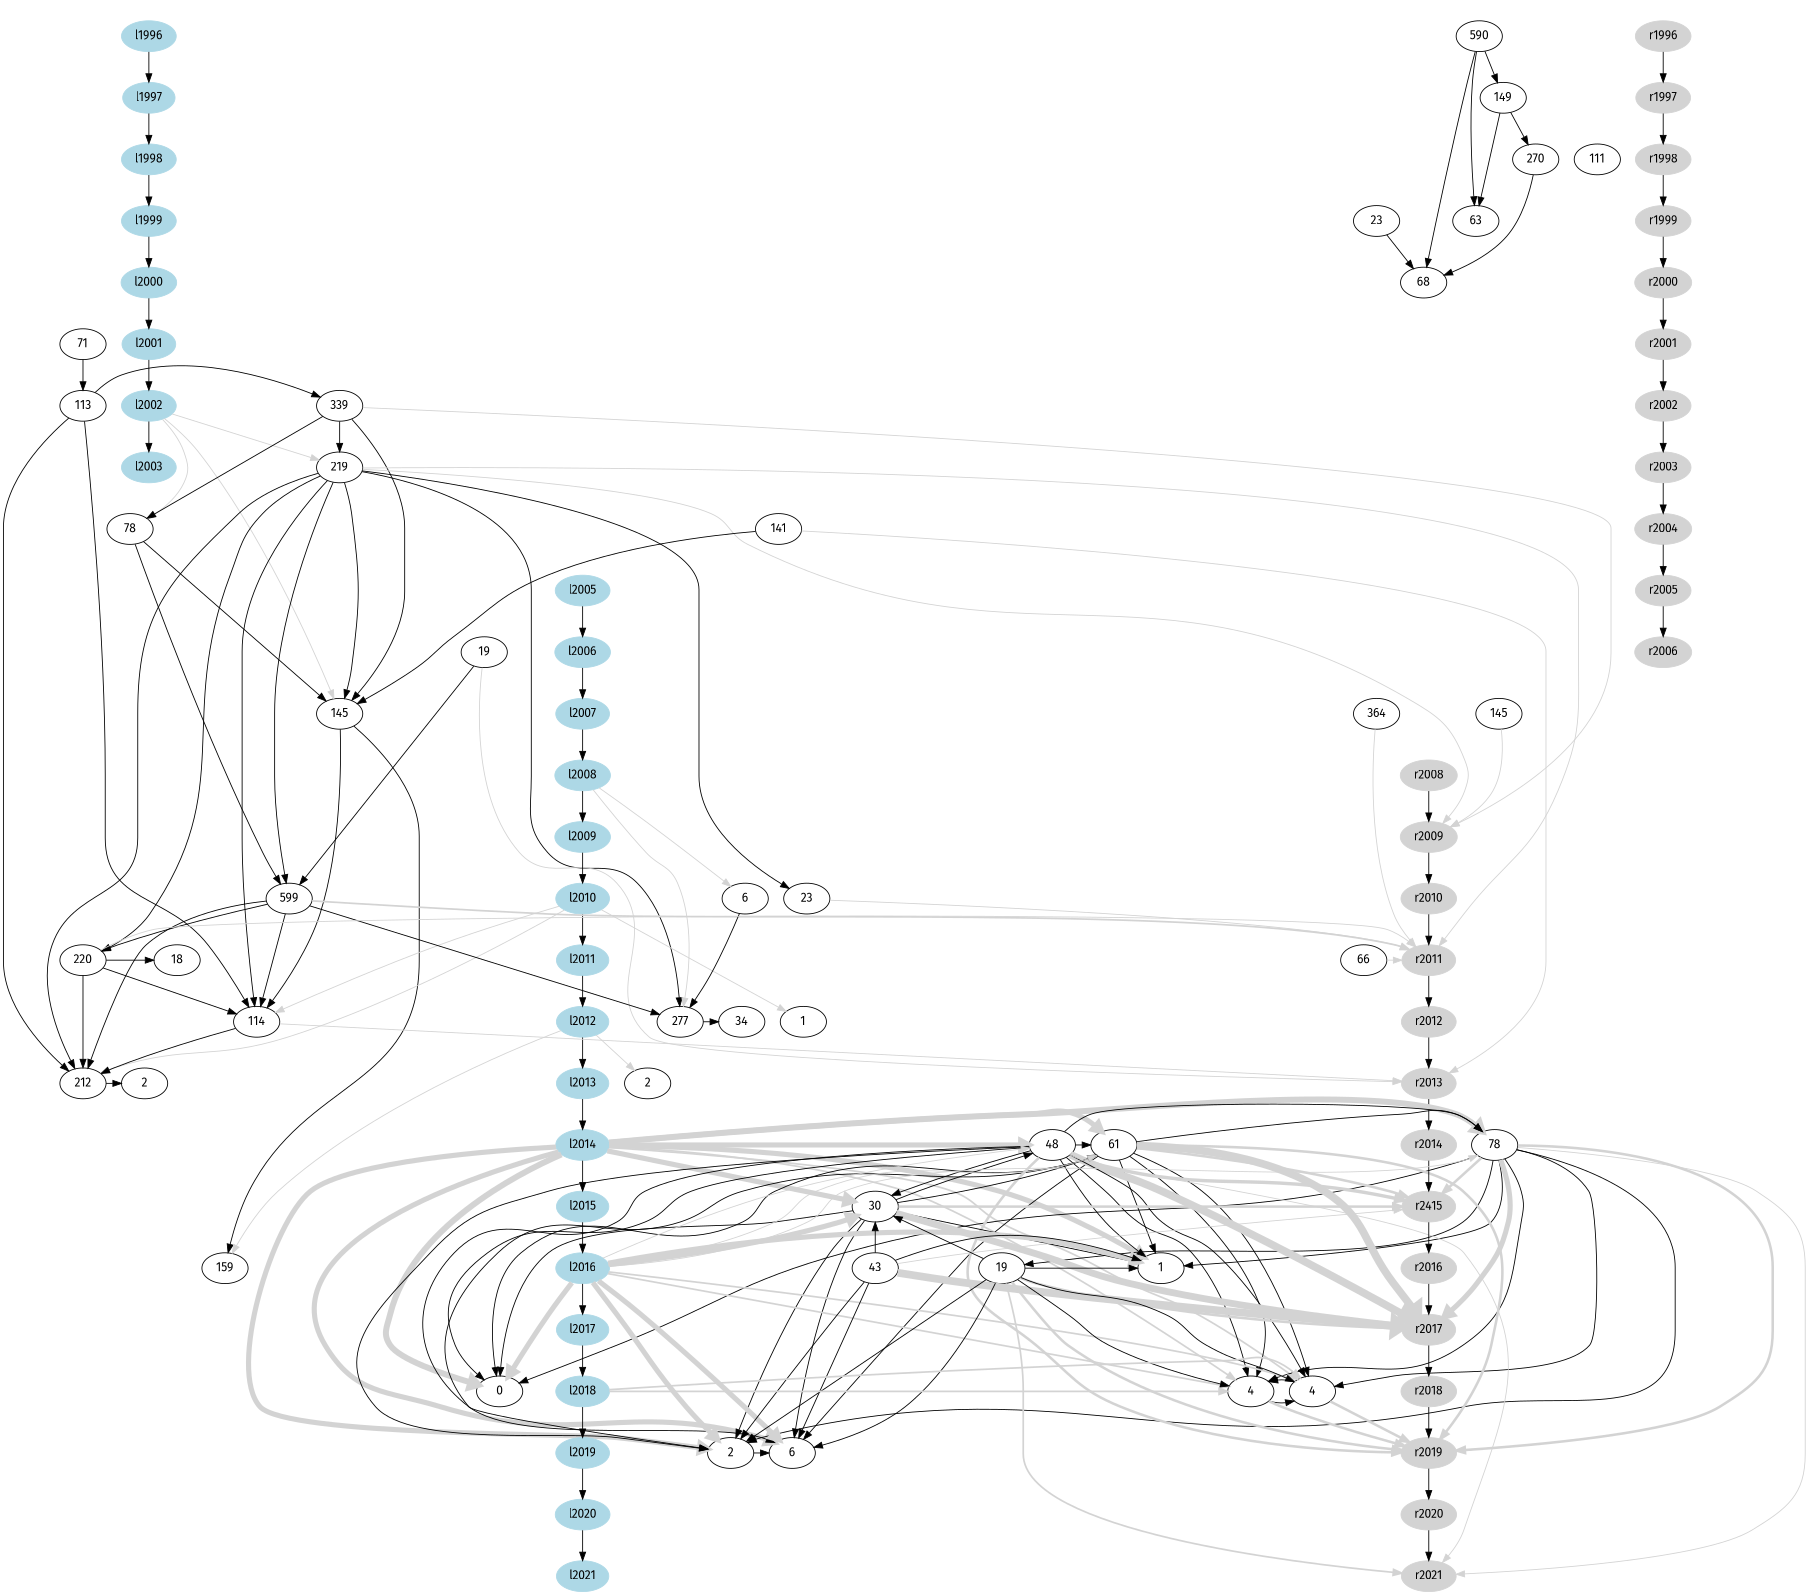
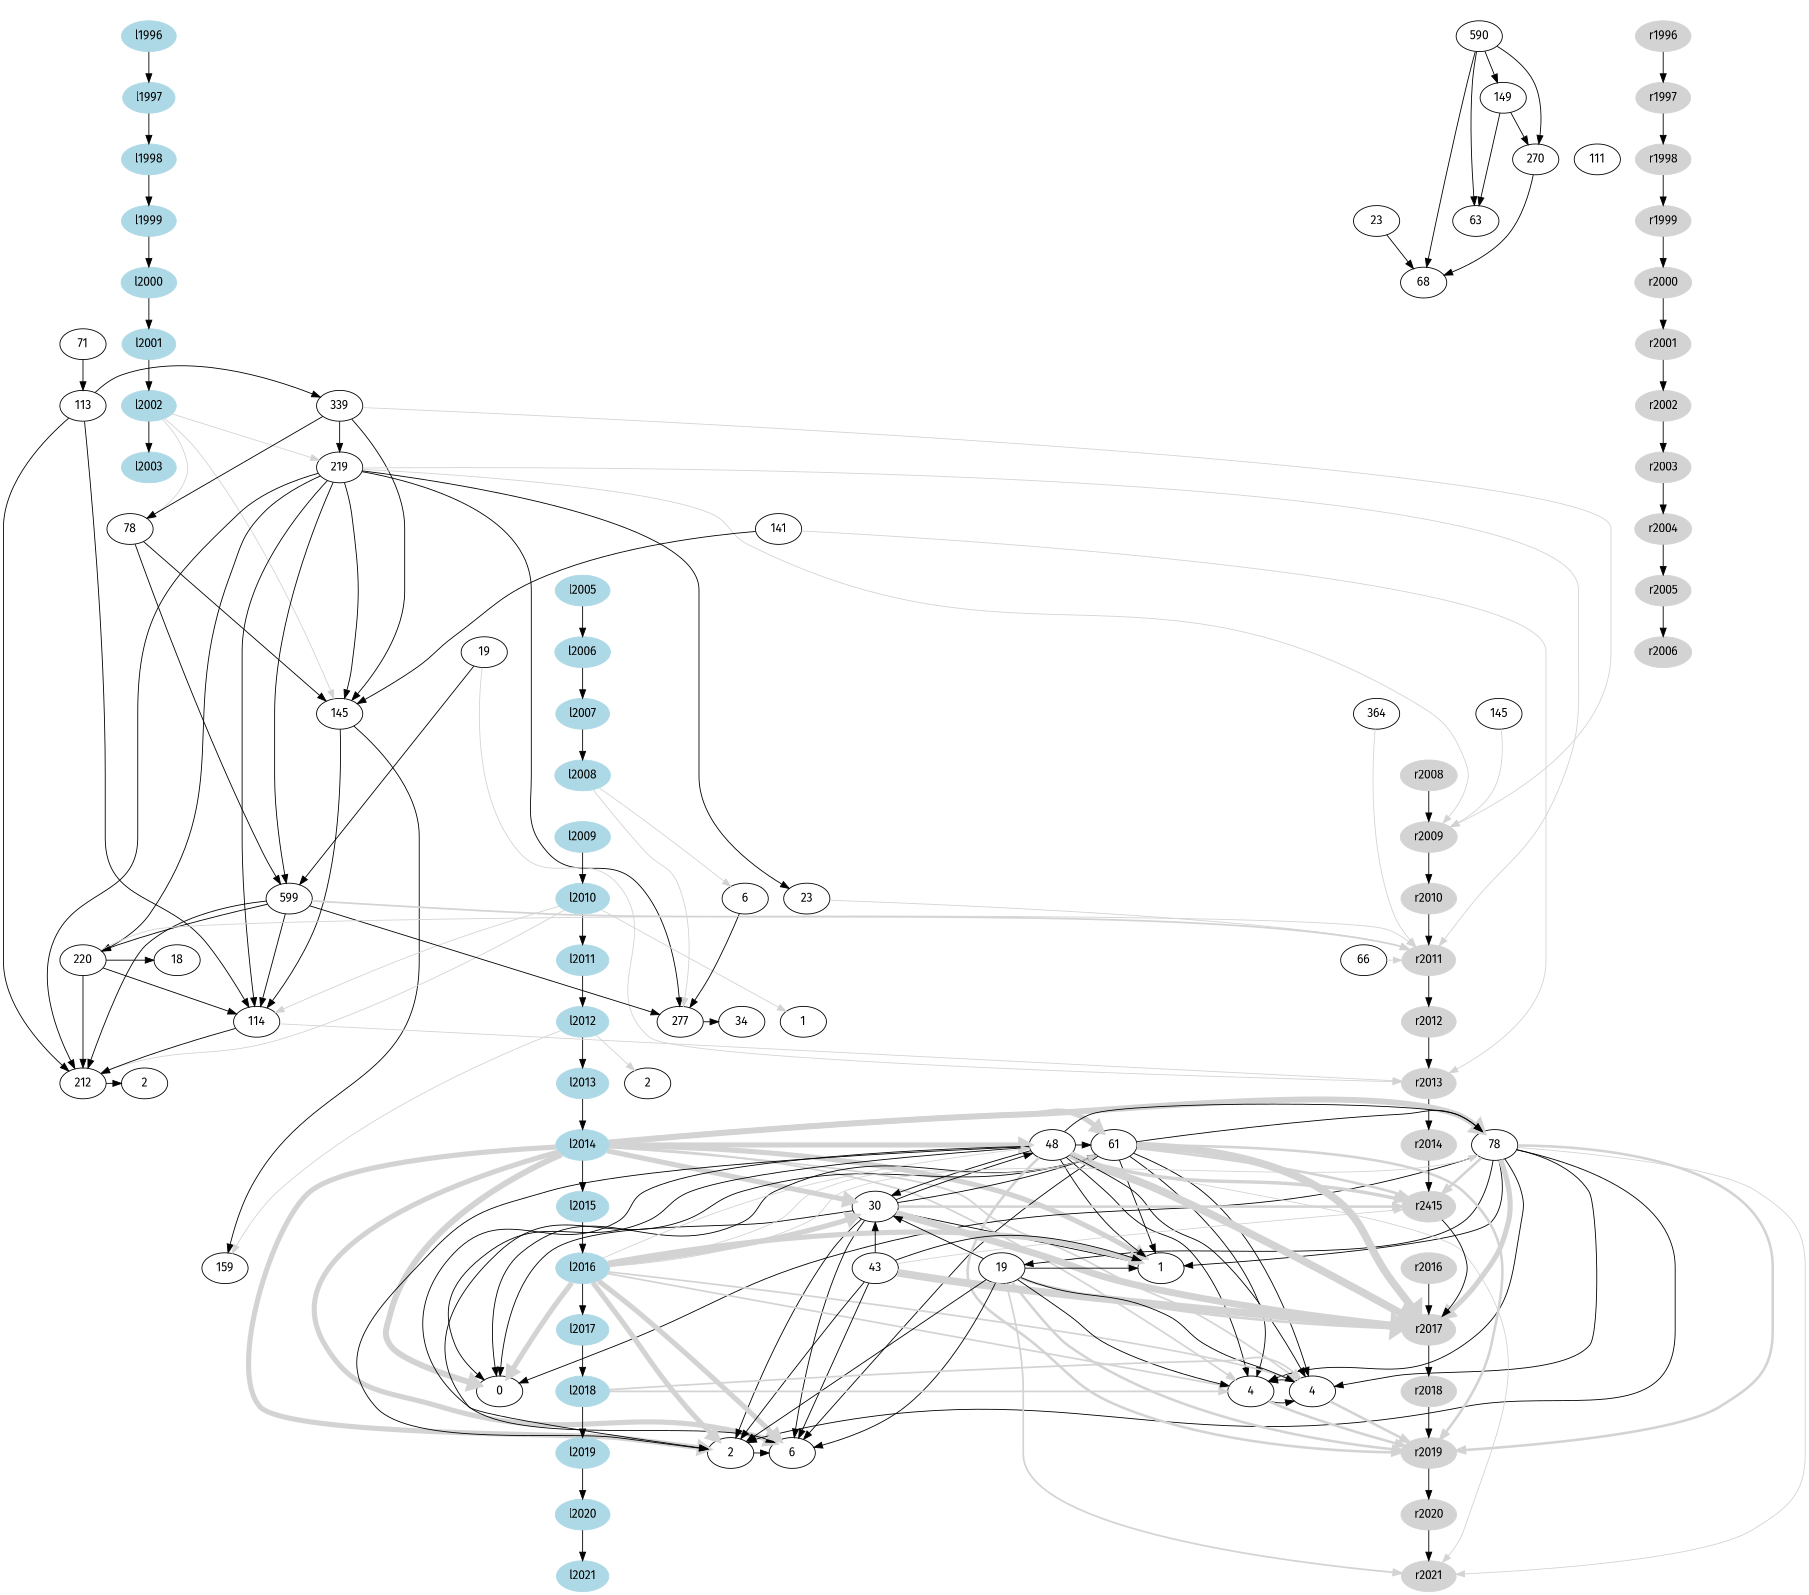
edge "590" -> "270": added
edge "l2008" -> "l2009": removed
edge "r2415" -> "r2016": now "r2415" -> "r2017"
